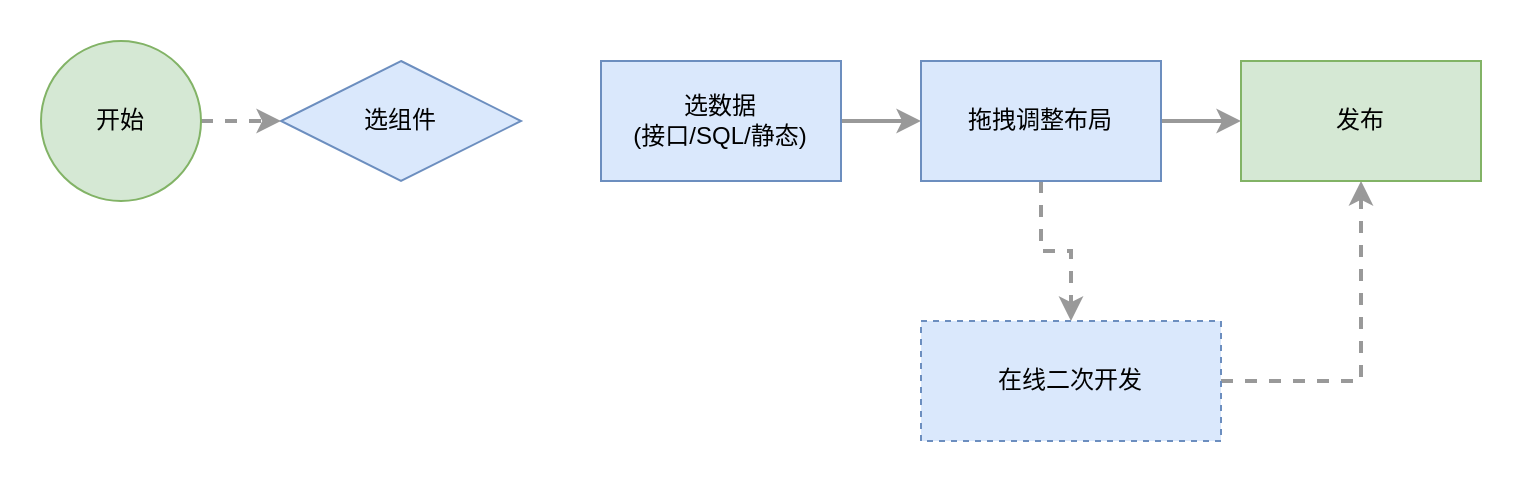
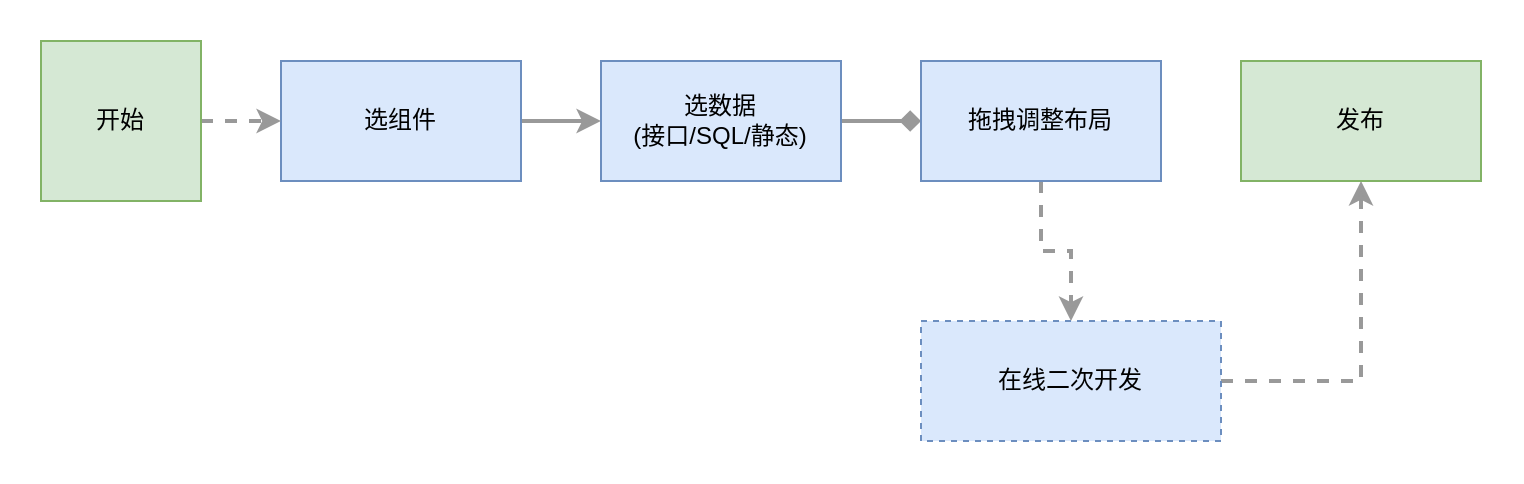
node "开始": shape ellipse -> rectangle
node "选组件": shape diamond -> rectangle
edge "选组件" -> "选数据 (接口/SQL/静态)": added
edge "选数据 (接口/SQL/静态)" -> "拖拽调整布局": arrowhead classic -> diamond
edge "拖拽调整布局" -> "发布": removed
